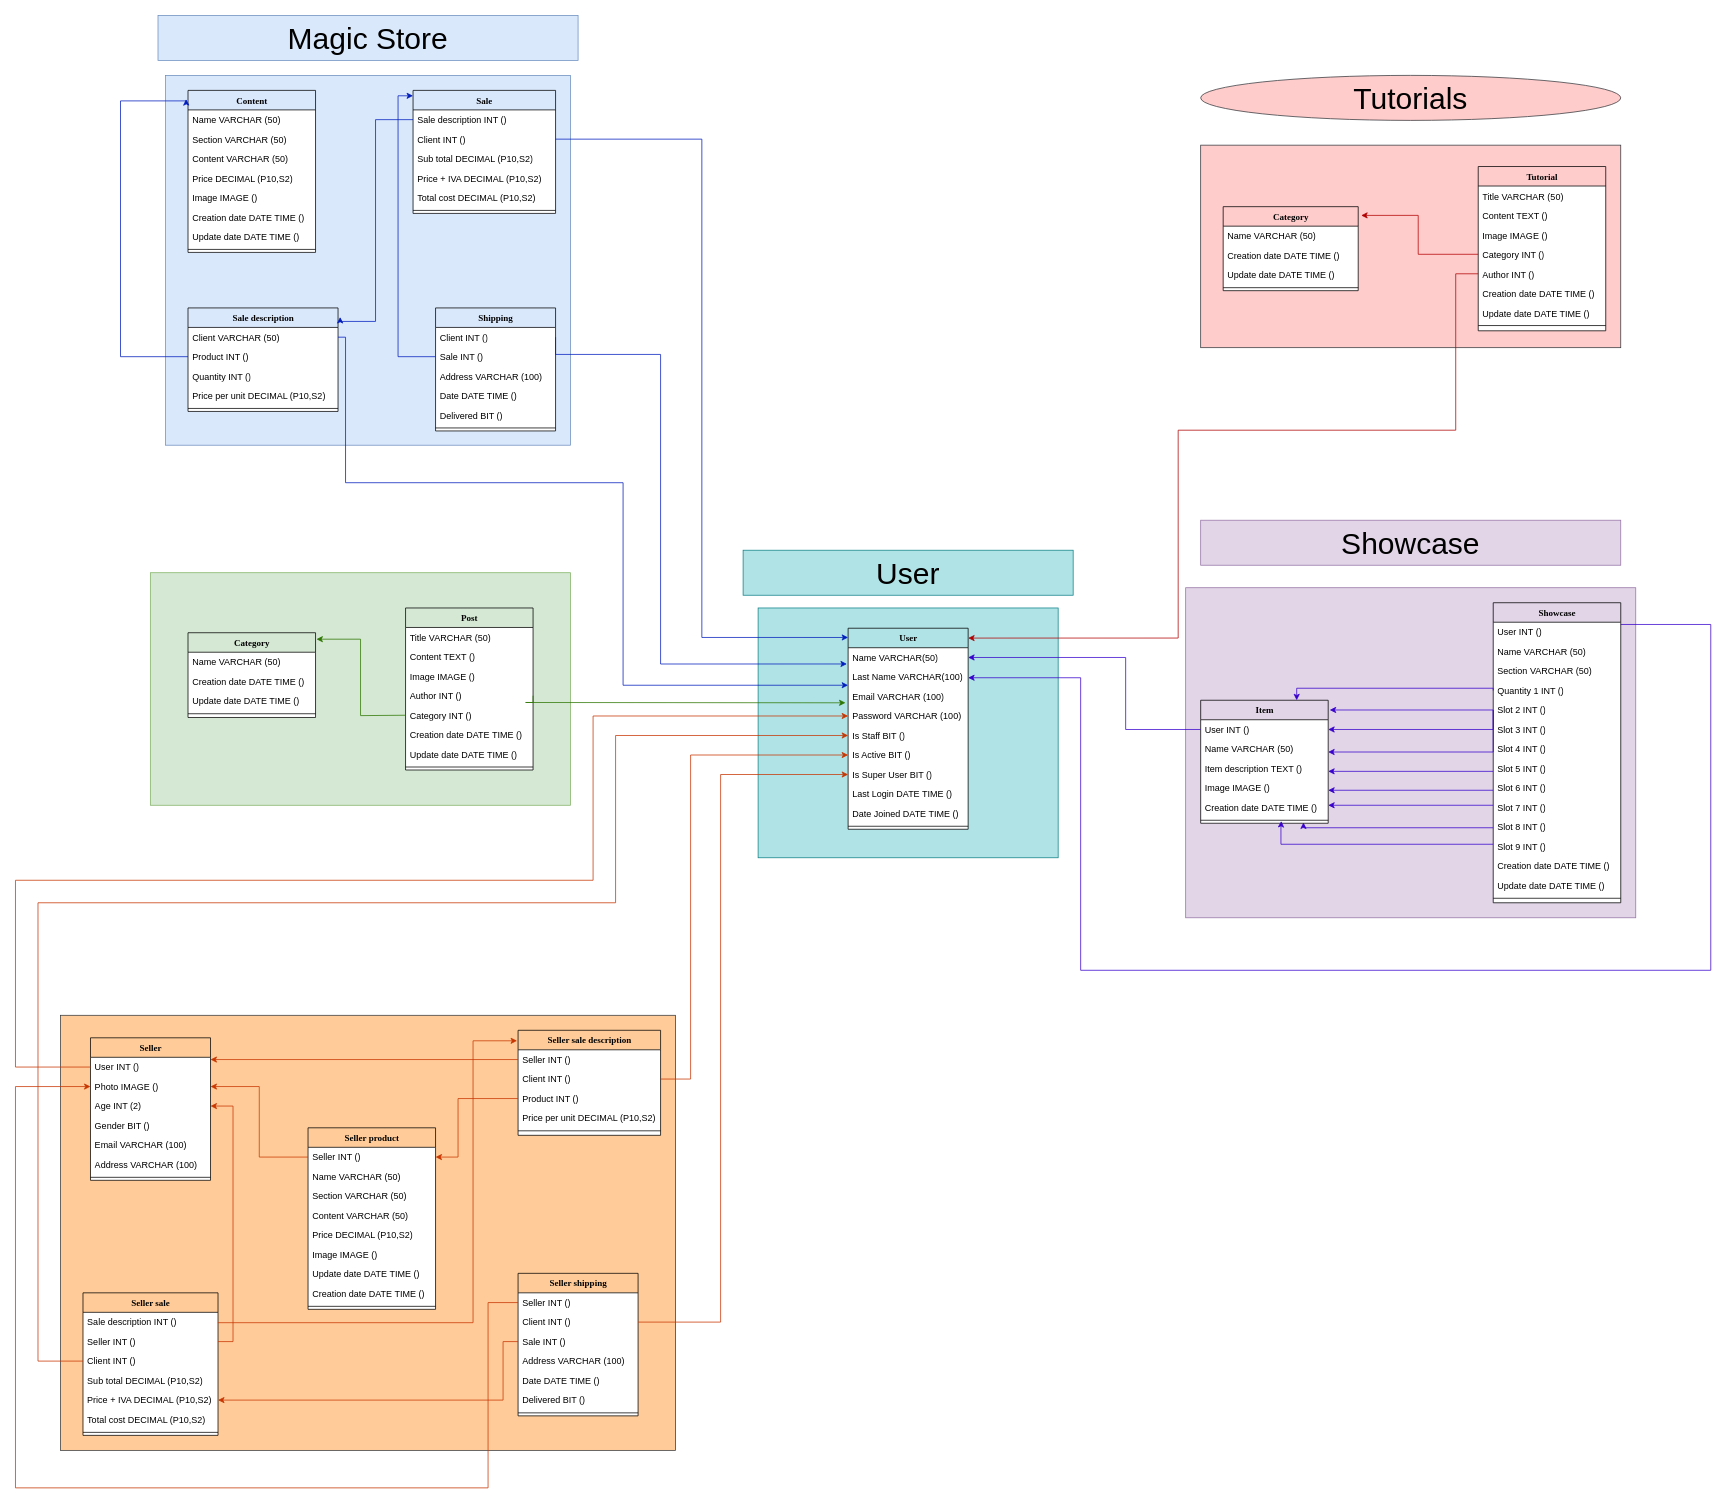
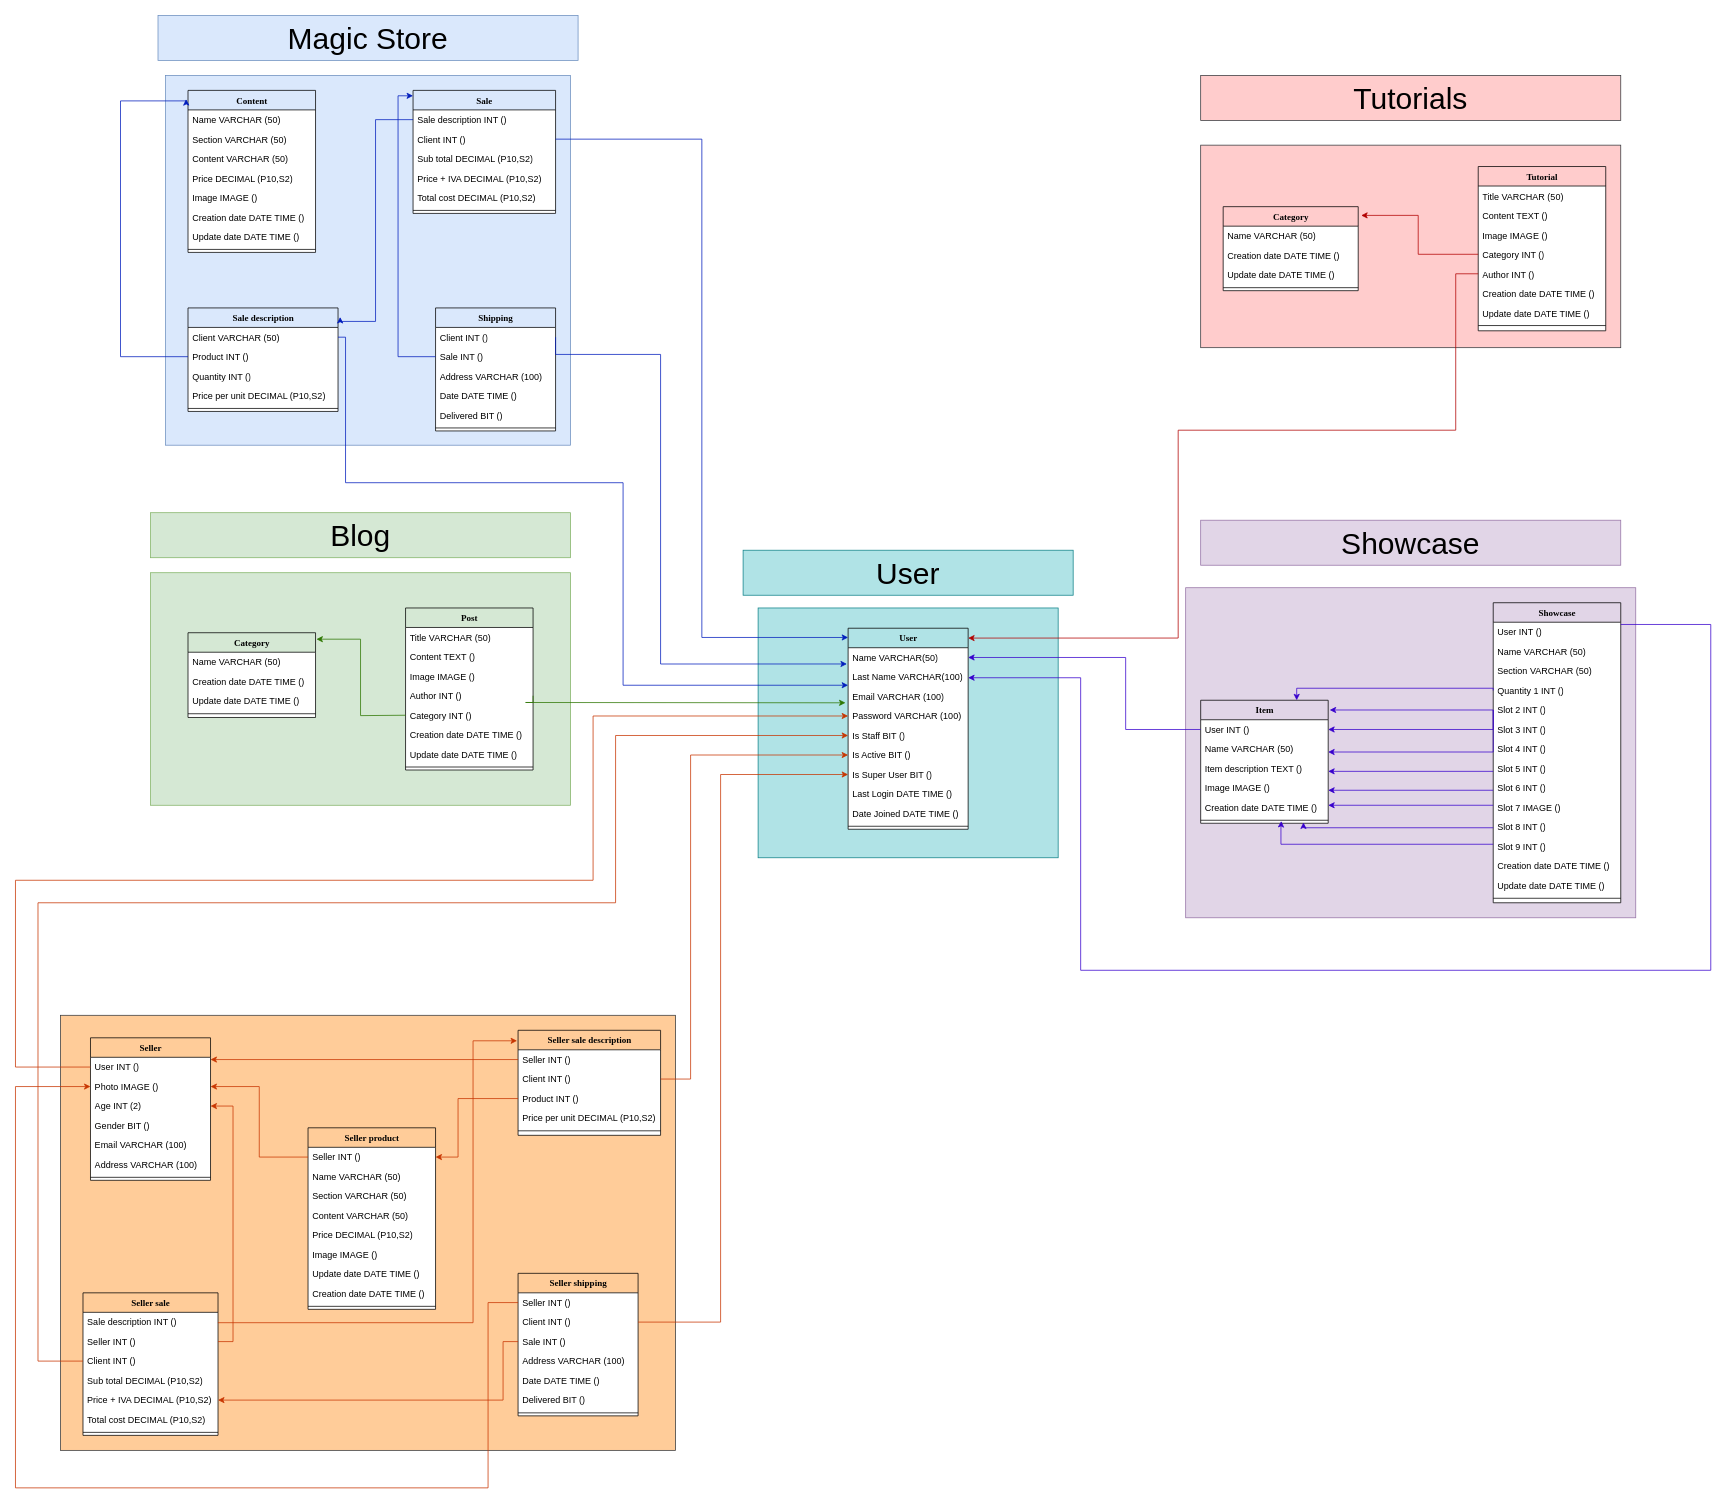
node "Tutorials": shape ellipse -> rectangle
node "Blog": added
node "Slot 7 INT ()": label "Slot 7 INT ()" -> "Slot 7 IMAGE ()"
